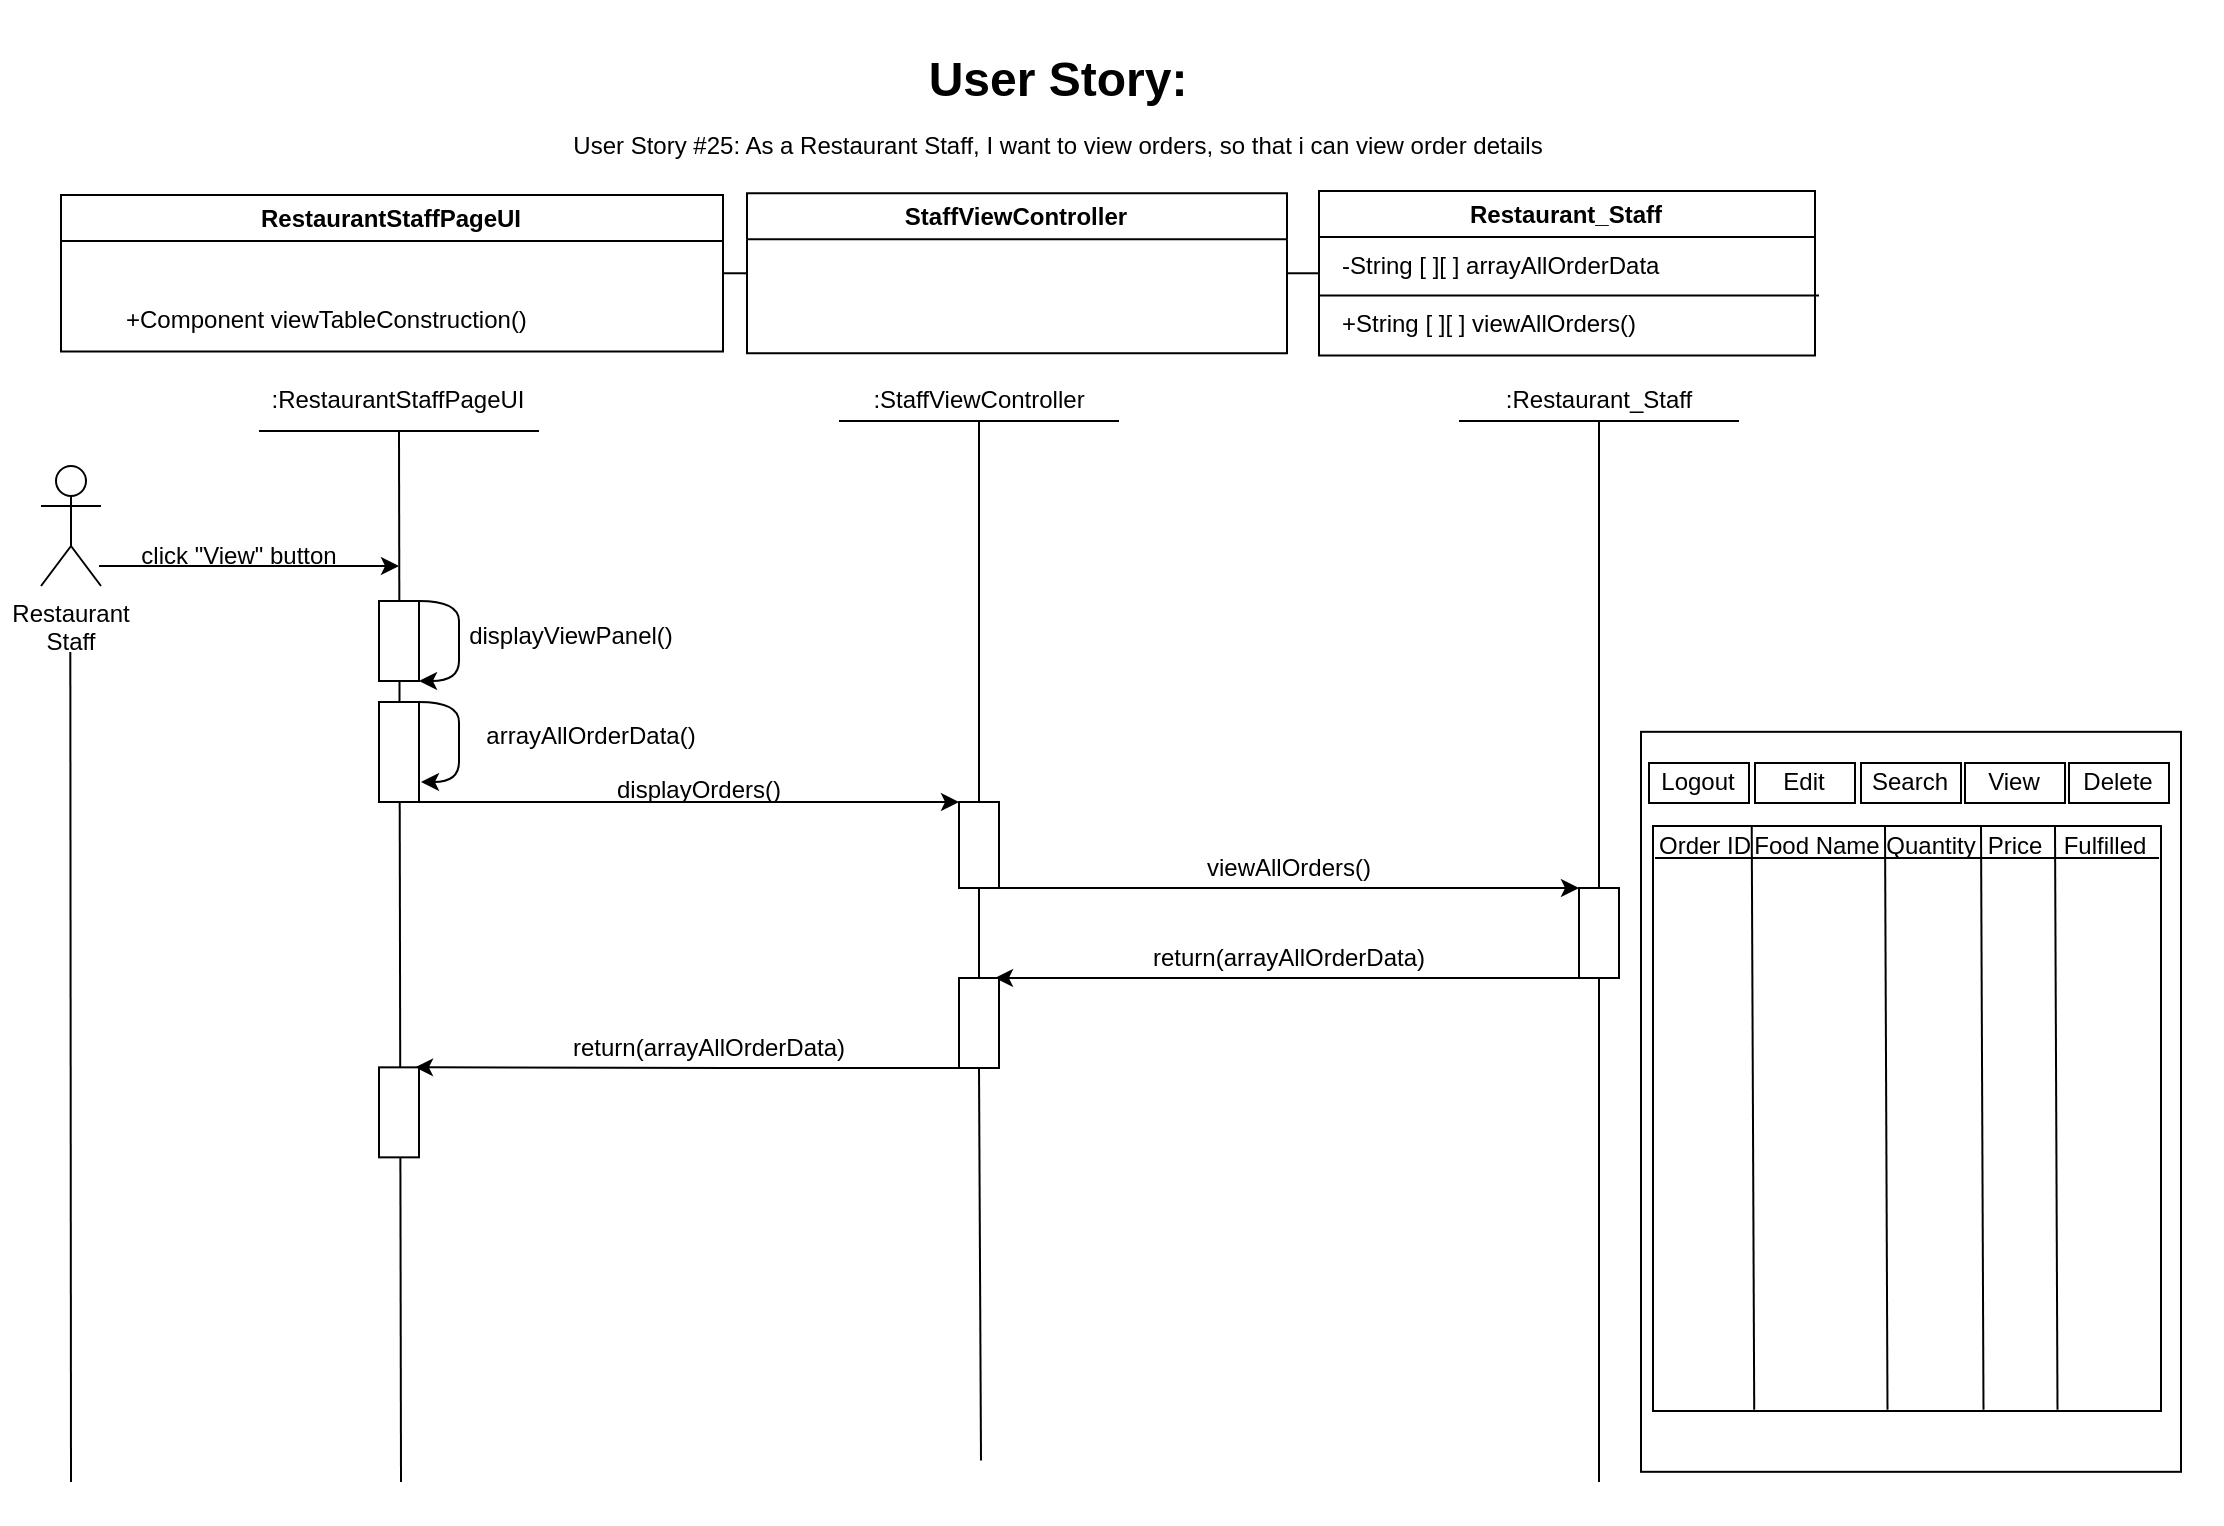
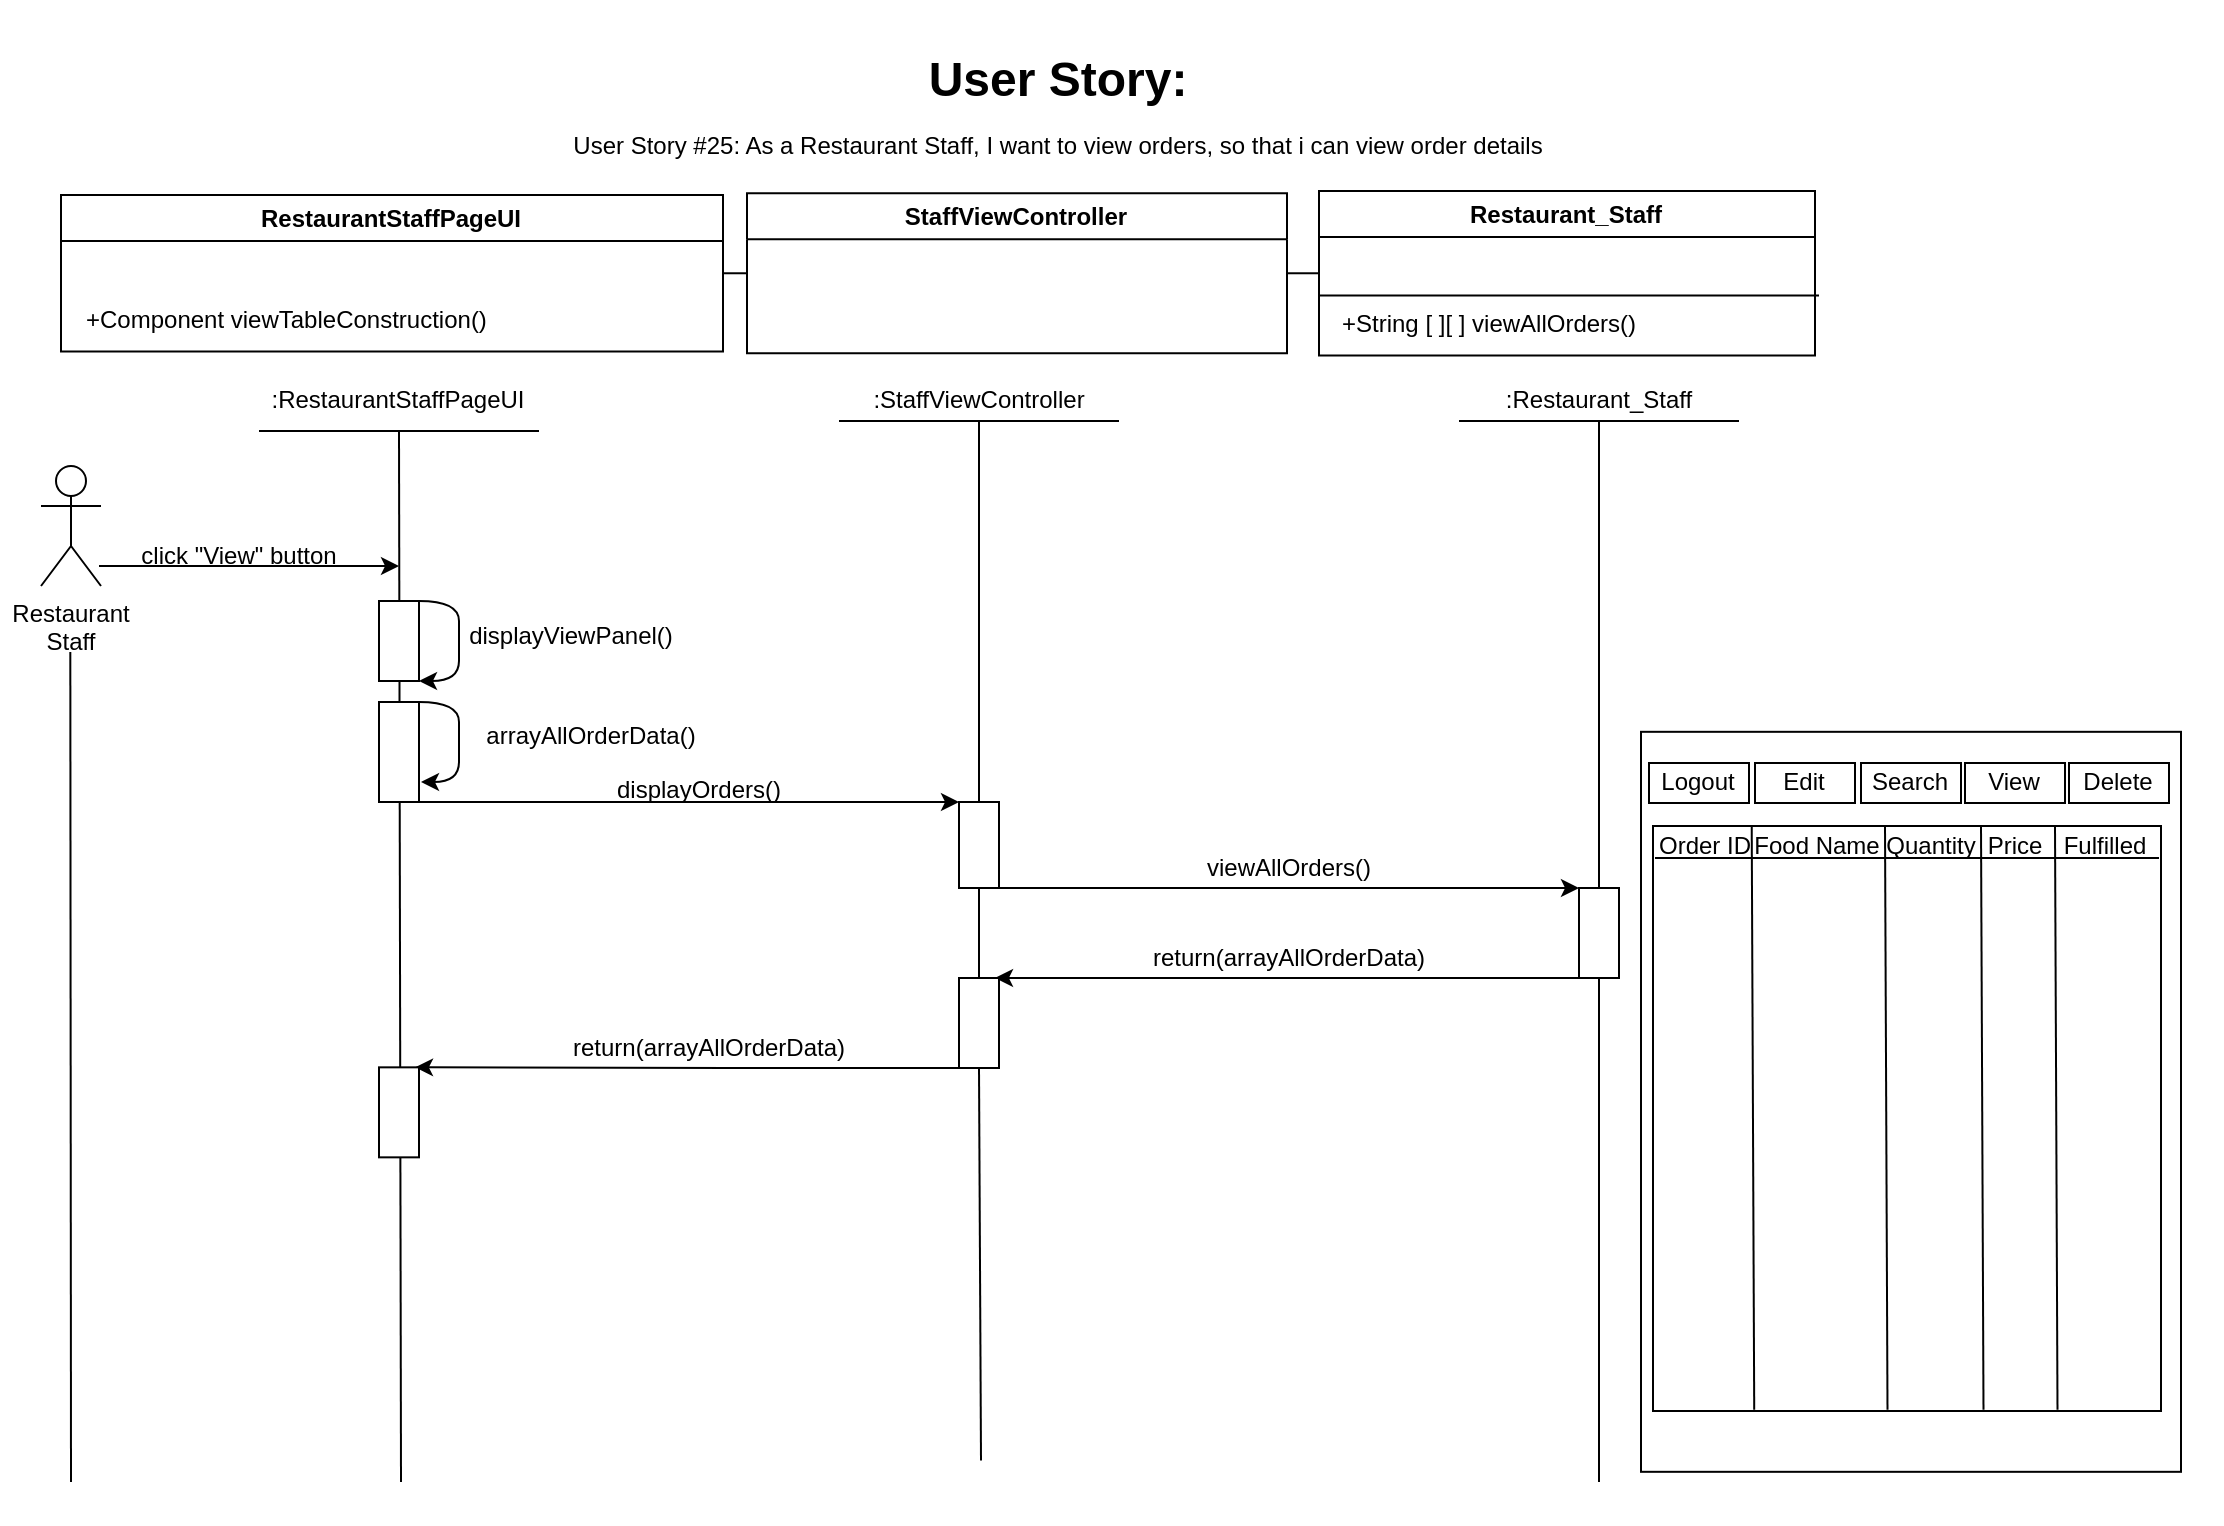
node "-String [ ][ ] arrayAllOrderData": removed
node "+Component viewTableConstruction()": moved (343, 321) -> (303, 321)
